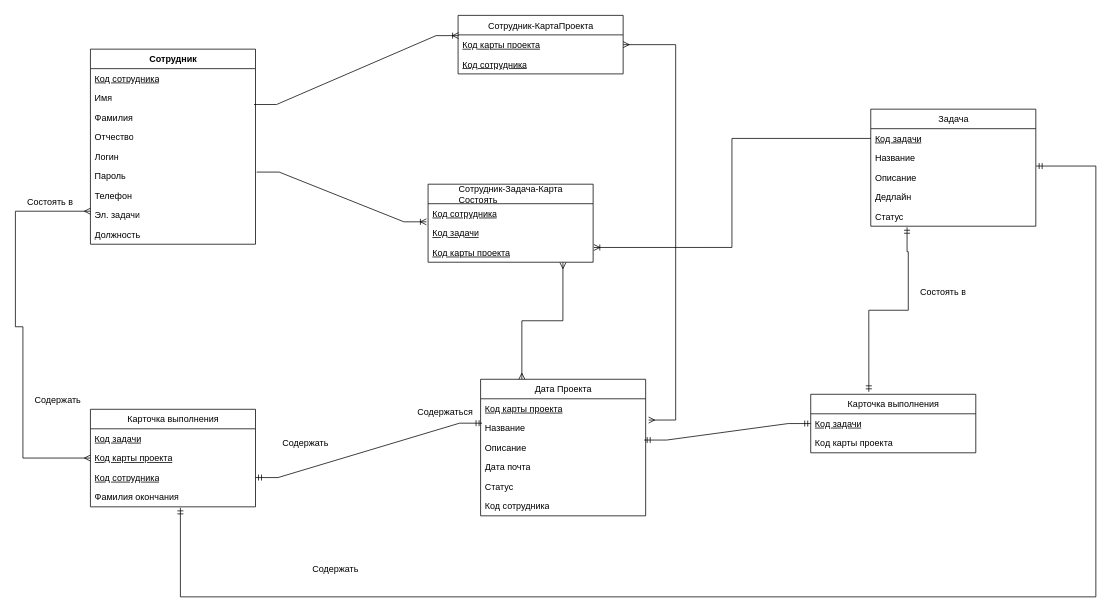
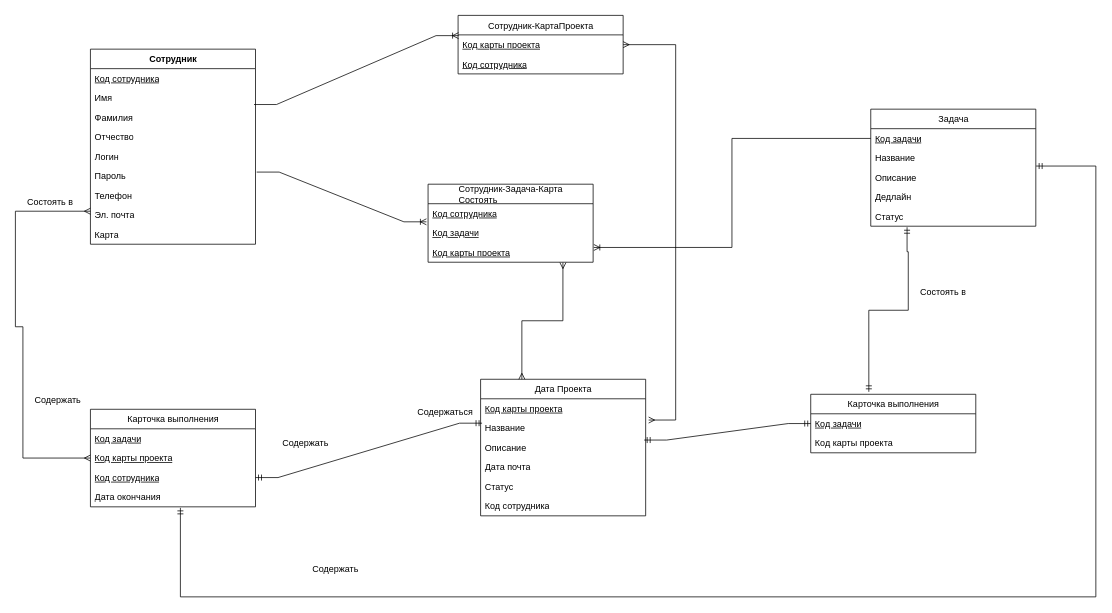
node "Эл. задачи": label "Эл. задачи" -> "Эл. почта"
node "Должность": label "Должность" -> "Карта"
node "Фамилия окончания": label "Фамилия окончания" -> "Дата окончания"
